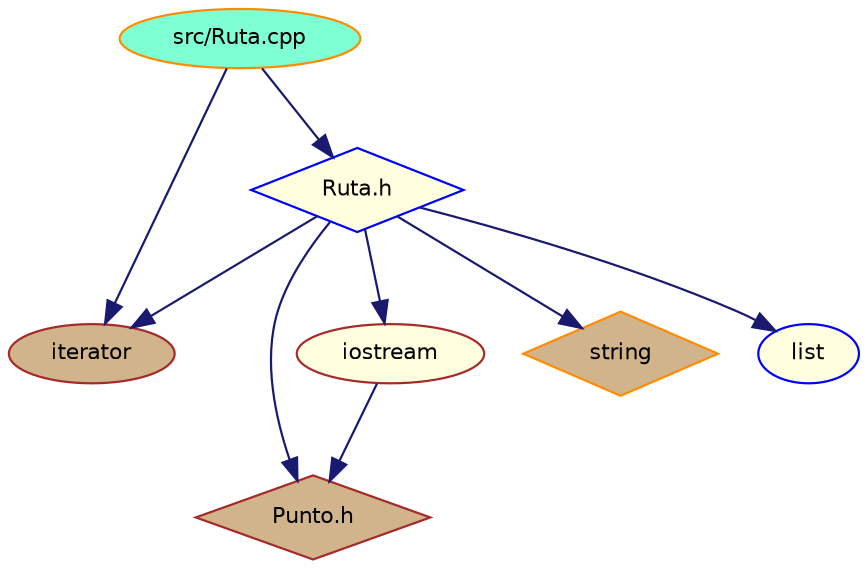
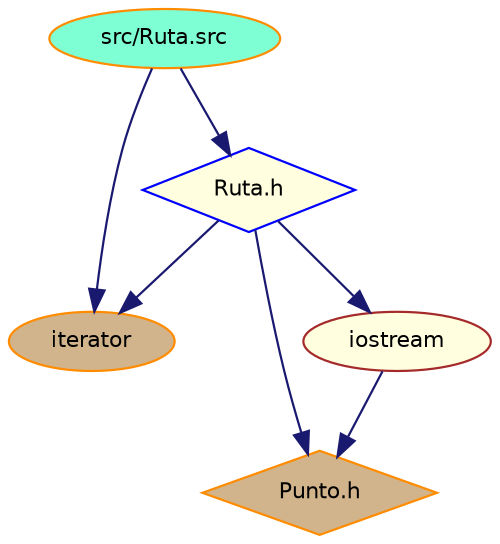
node "src/Ruta.cpp": label "src/Ruta.cpp" -> "src/Ruta.src"
node "iterator": color brown -> darkorange
node "string": removed
node "list": removed
node "Punto.h": color brown -> darkorange
